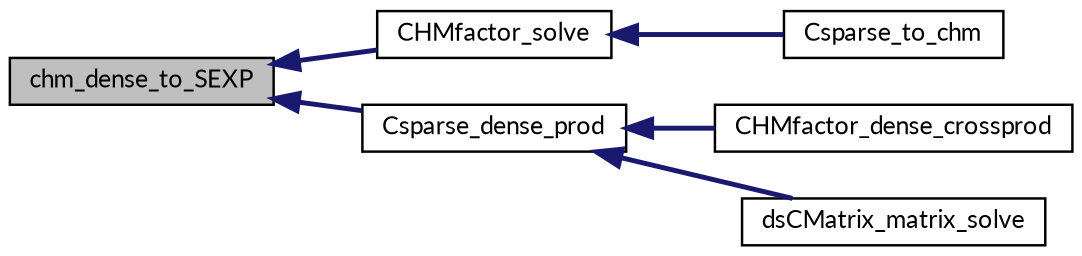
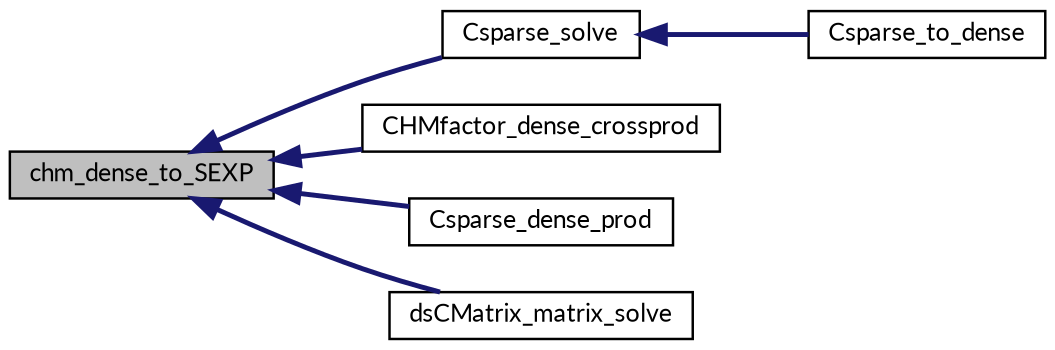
node "CHMfactor_solve": label "CHMfactor_solve" -> "Csparse_solve"
node "Csparse_to_chm": label "Csparse_to_chm" -> "Csparse_to_dense"
edge "CHMfactor_dense_crossprod" -> "Csparse_dense_prod": now "CHMfactor_dense_crossprod" -> "chm_dense_to_SEXP"
edge "dsCMatrix_matrix_solve" -> "Csparse_dense_prod": now "dsCMatrix_matrix_solve" -> "chm_dense_to_SEXP"
